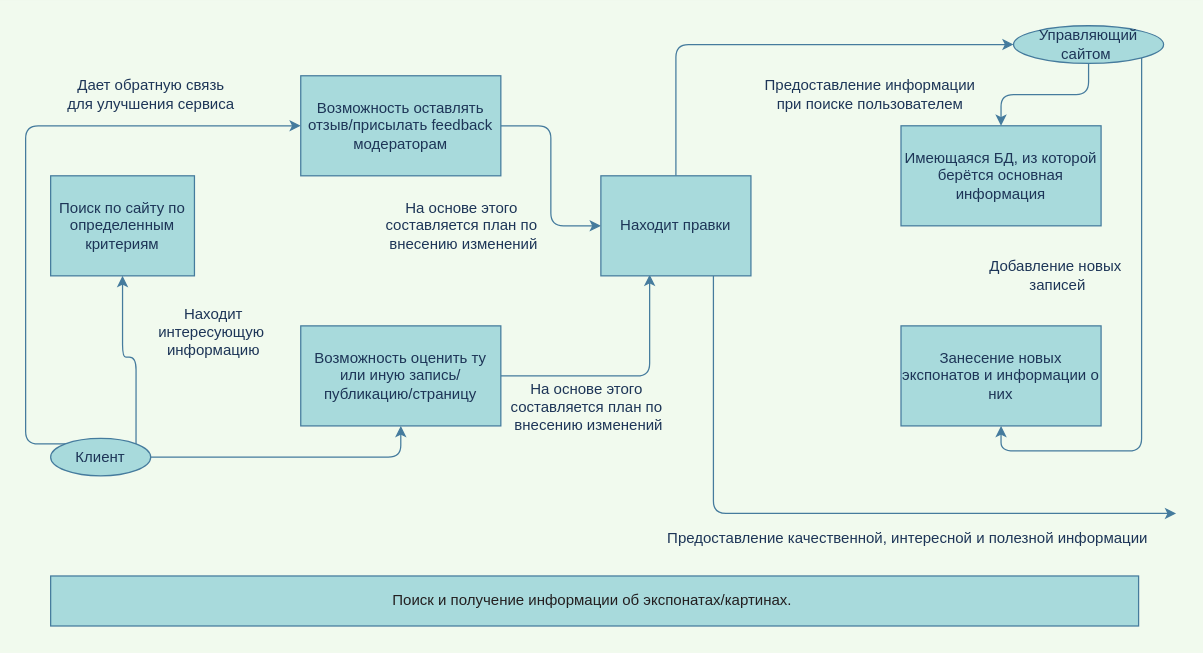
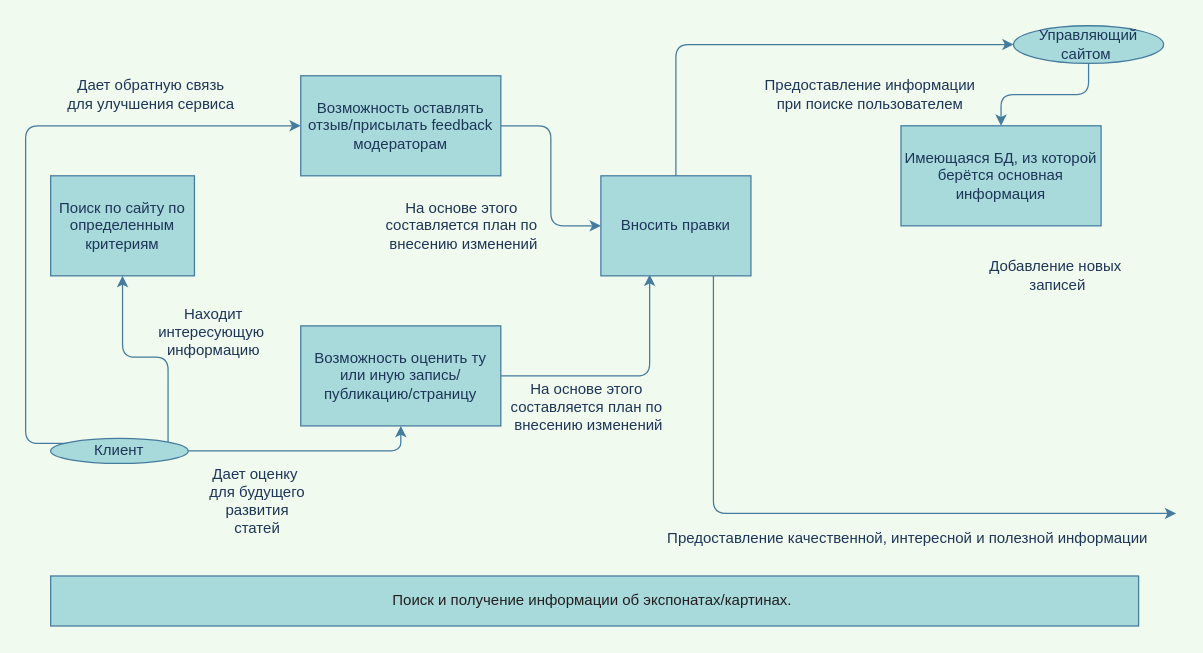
node "Находит правки": label "Находит правки" -> "Вносить правки"
edge "Управляющий сайтом" -> "Занесение новых экспонатов и информации о них": removed
node "Занесение новых экспонатов и информации о них": removed
node "Клиент": size 100x38 -> 138x25
node "Дает оценку для будущего развития статей": added
